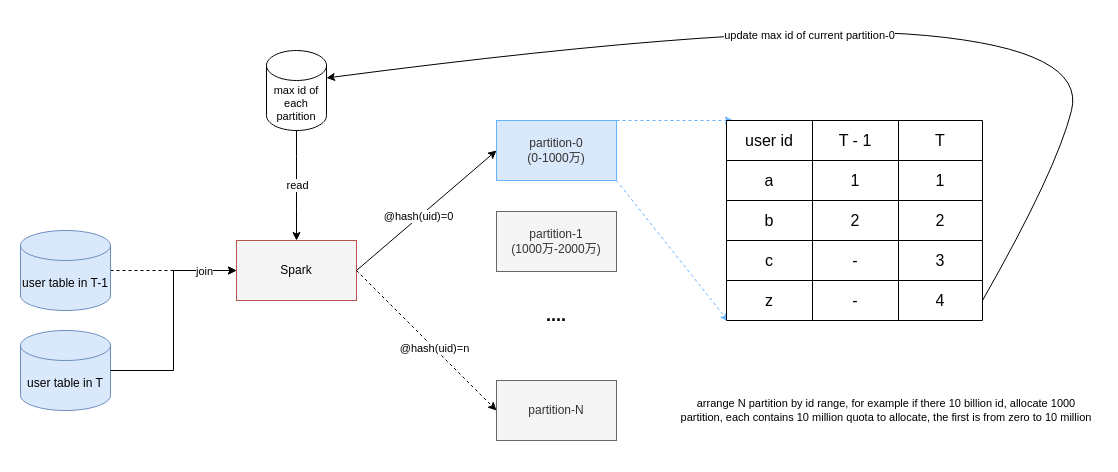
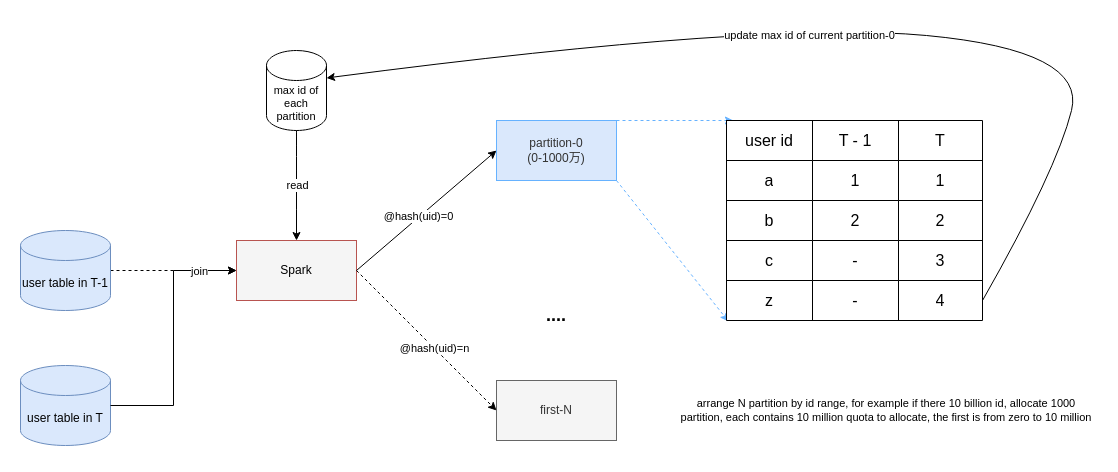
node "partition-1 (1000万-2000万)": removed
node "user table in T": moved (66, 371) -> (66, 406)
node "partition-N": label "partition-N" -> "first-N"
